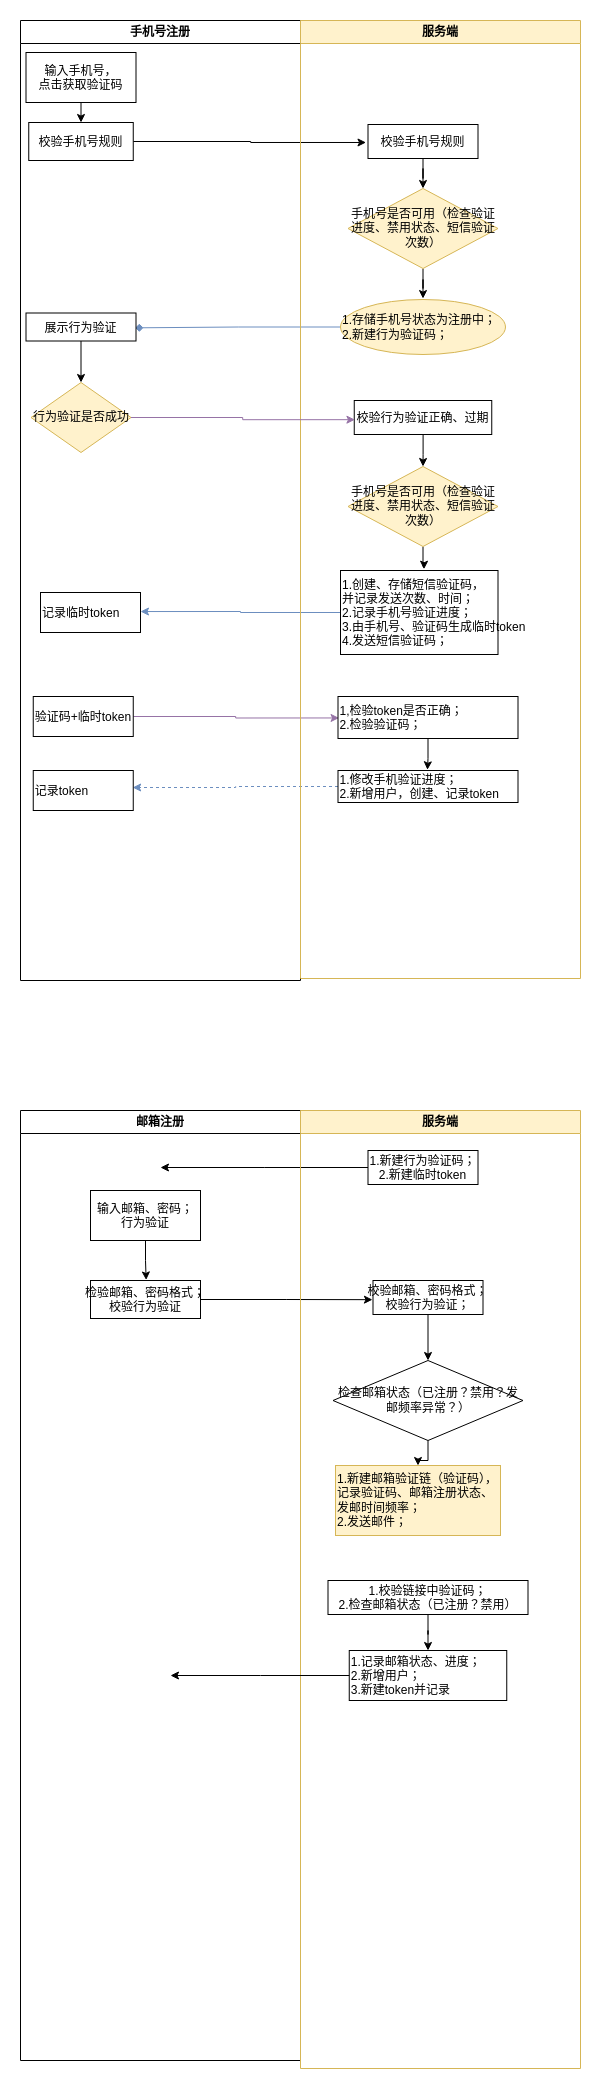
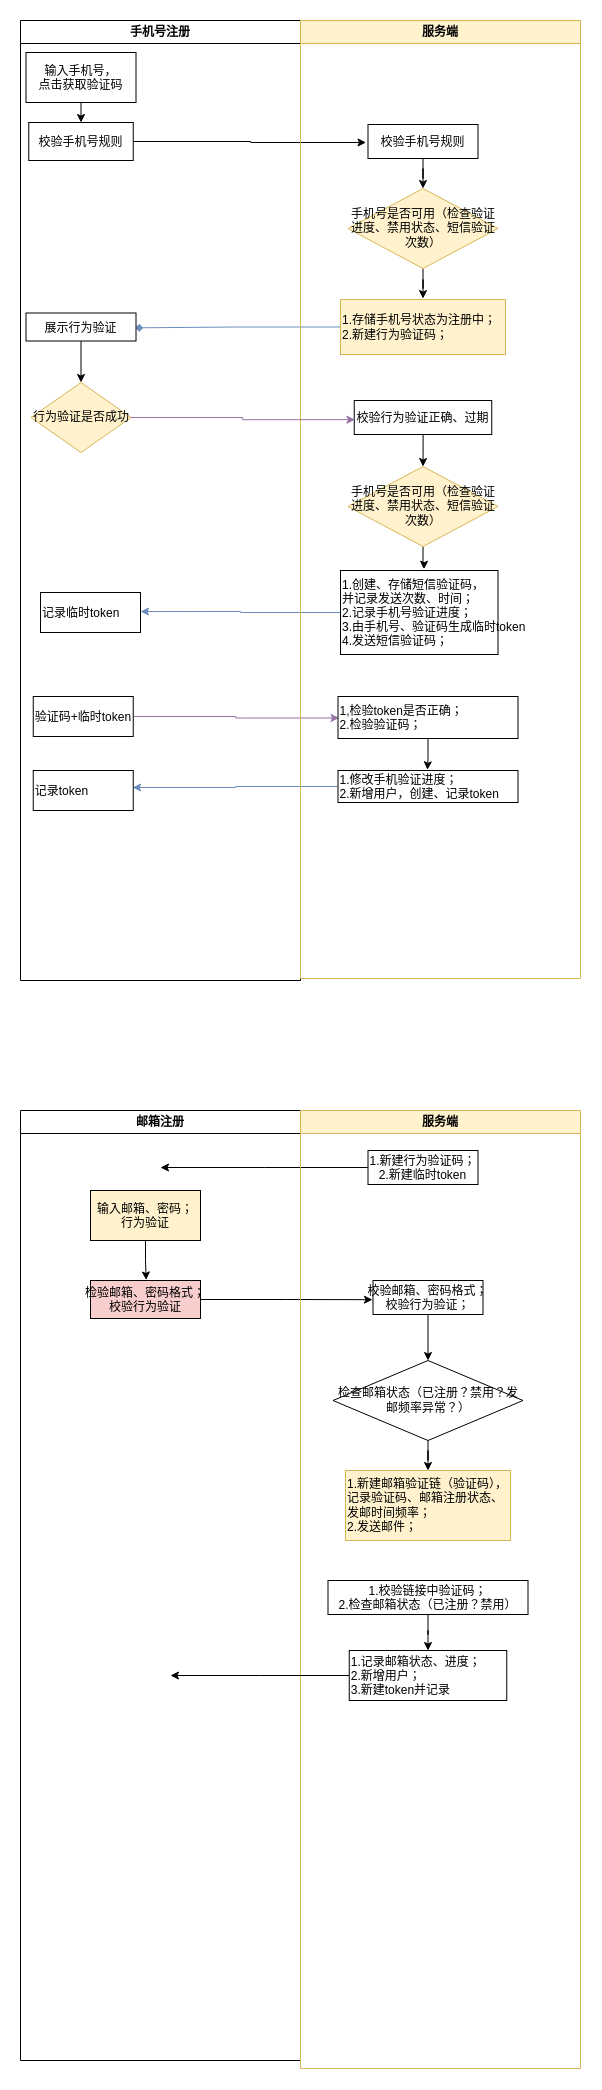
node "1.存储手机号状态为注册中； 2.新建行为验证码；": shape ellipse -> rectangle
edge "1.修改手机验证进度； 2.新增用户，创建、记录token" -> "记录token": style dashed -> solid
node "输入邮箱、密码； 行为验证": fillcolor #ffffff -> #fff2cc
node "检验邮箱、密码格式； 校验行为验证": fillcolor #ffffff -> #f8cecc
node "1.新建邮箱验证链（验证码），记录验证码、邮箱注册状态、发邮时间频率； 2.发送邮件；": moved (418, 1501) -> (428, 1506)
